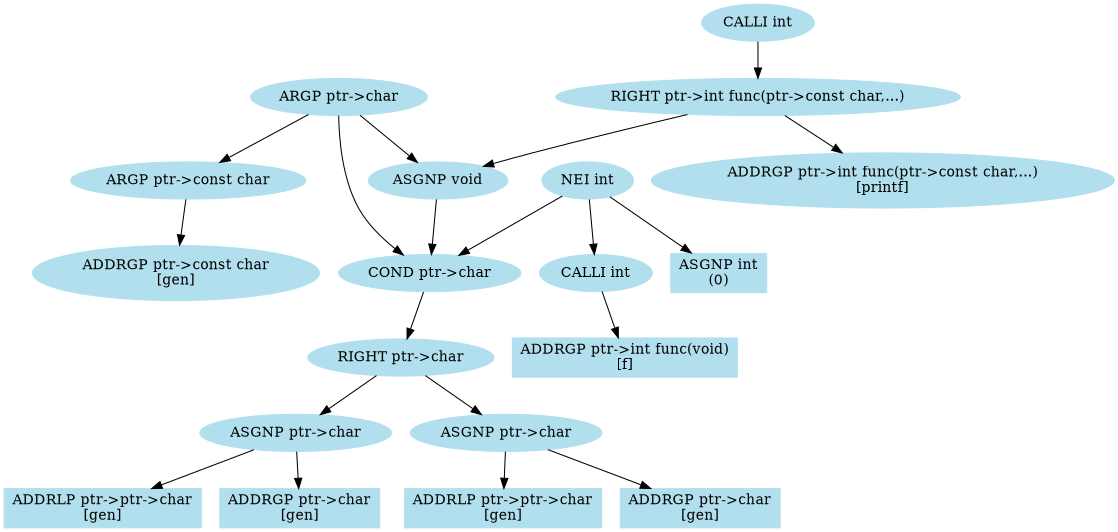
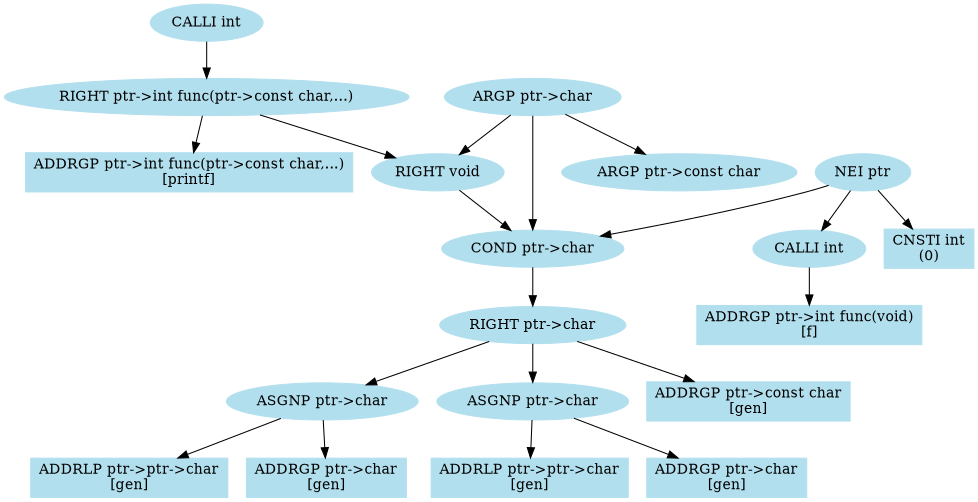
node "ASGNP void": label "ASGNP void" -> "RIGHT void"
node "NEI int": label "NEI int" -> "NEI ptr"
node "ADDRGP ptr->int func(ptr->const char,...) [printf]": shape ellipse -> box
edge "ARGP ptr->const char" -> "ADDRGP ptr->const char [gen]": now "RIGHT ptr->char" -> "ADDRGP ptr->const char [gen]"
node "ADDRGP ptr->const char [gen]": shape ellipse -> box
node "ASGNP int (0)": label "ASGNP int (0)" -> "CNSTI int (0)"
